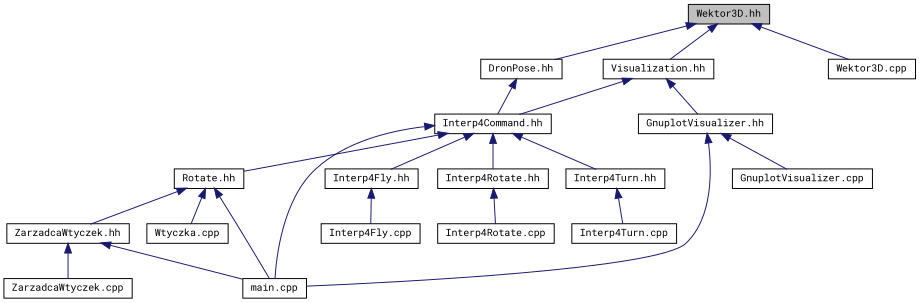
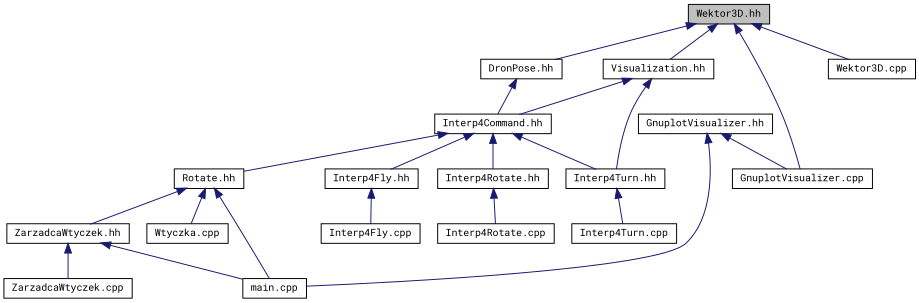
edge "GnuplotVisualizer.cpp" -> "Wektor3D.hh": added
edge "GnuplotVisualizer.hh" -> "Visualization.hh": now "Interp4Turn.hh" -> "Visualization.hh"
edge "main.cpp" -> "Interp4Command.hh": removed
